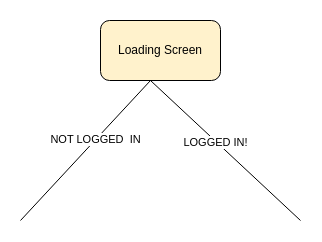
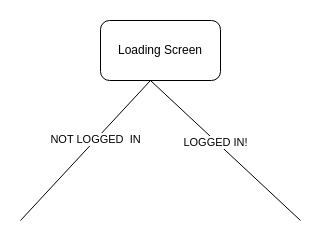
node "Loading Screen": fillcolor #fff2cc -> #ffffff
